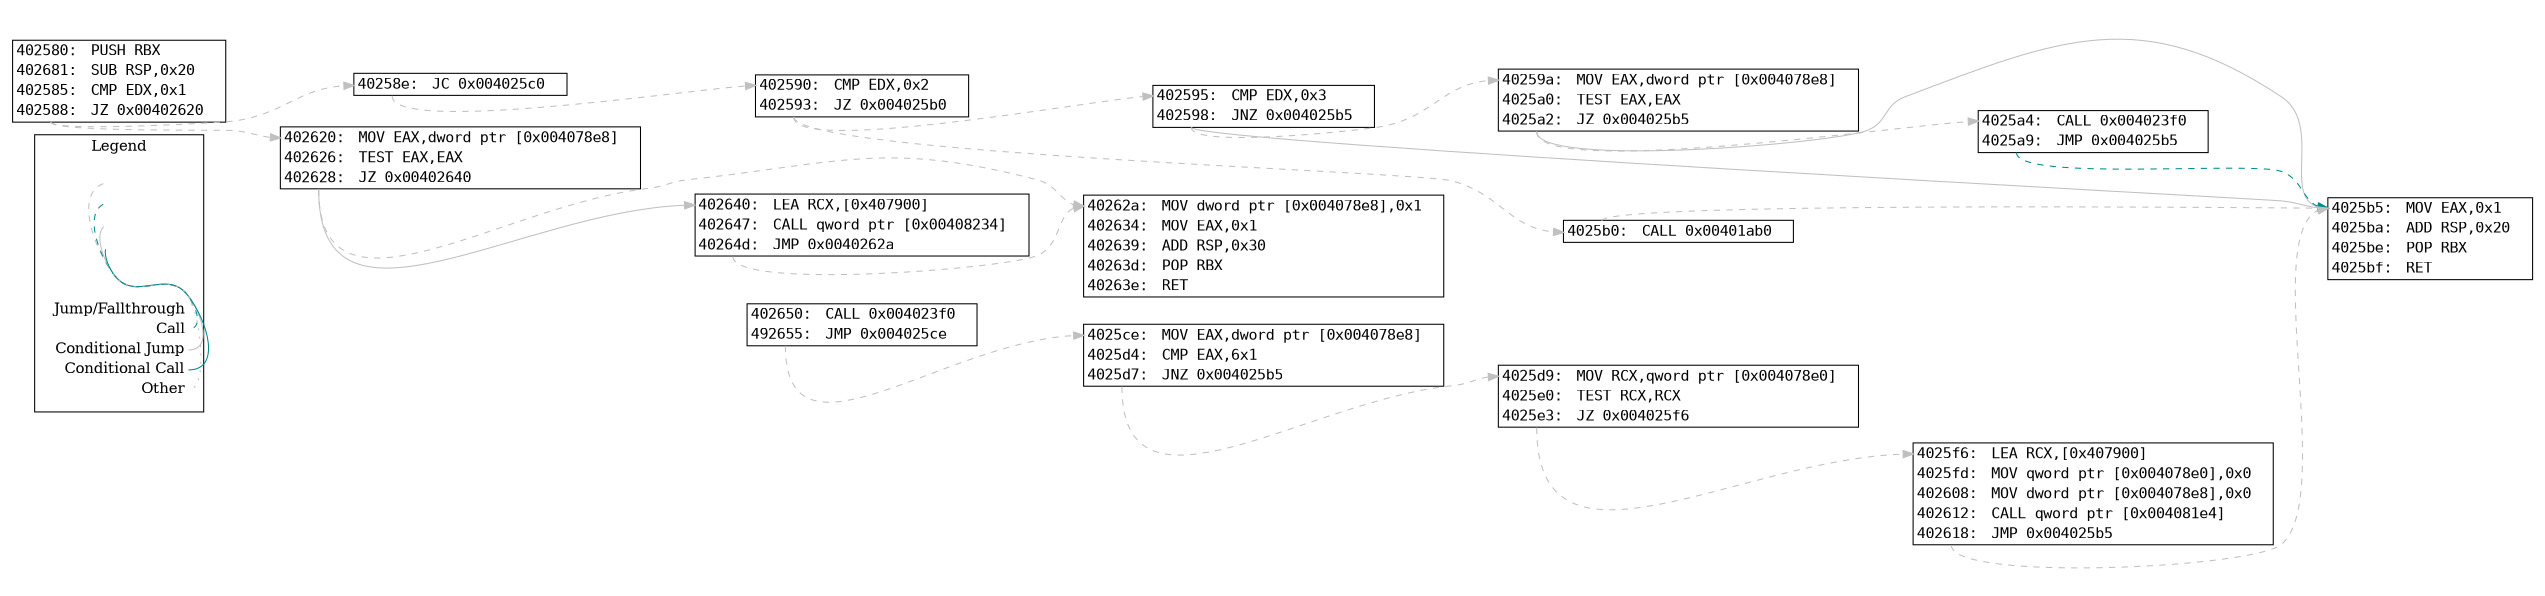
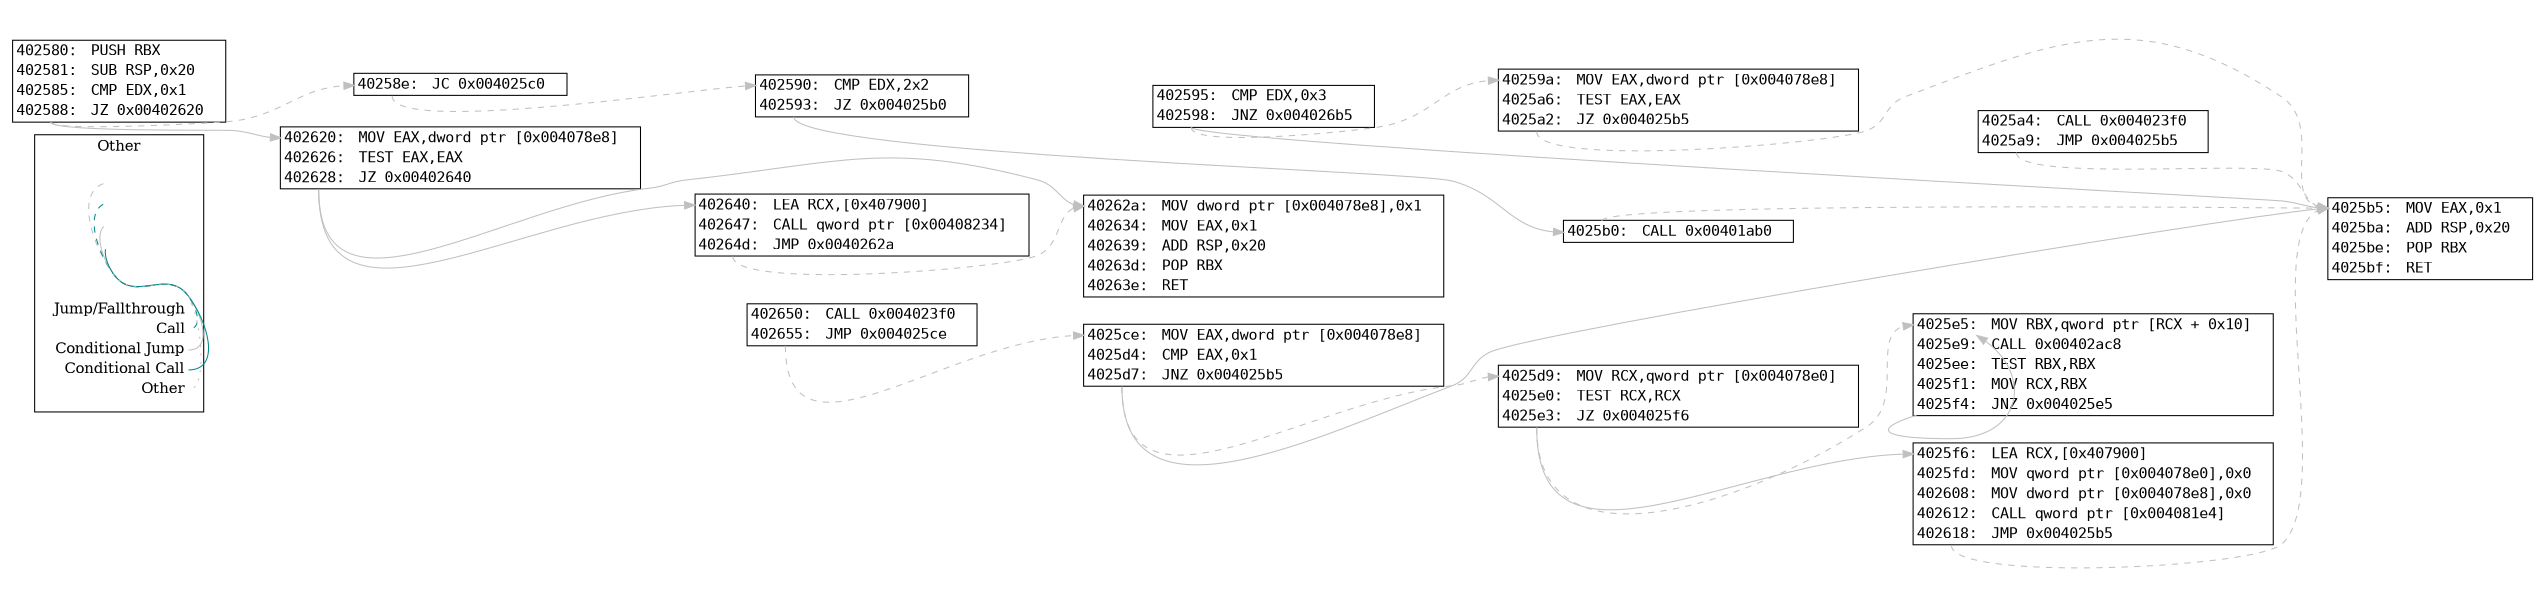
node "402580:": text "402681:" -> "402581:"
edge "40259a:" -> "4025b5:": style solid -> dashed
node "402590:": text "CMP EDX,0x2" -> "CMP EDX,2x2"
node "40259a:": text "4025a0:" -> "4025a6:"
node "402595:": text "JNZ 0x004025b5" -> "JNZ 0x004026b5"
edge "402590:" -> "402595:": removed
edge "402580:" -> "402620:": style dashed -> solid
edge "40259a:" -> "4025a4:": removed
cluster "Legend": label "Legend" -> "Other"
edge "402590:" -> "4025b0:": style dashed -> solid
edge "4025a4:" -> "4025b5:": color cyan4 -> gray
edge "402620:" -> "40262a:": style dashed -> solid
node "40262a:": text "ADD RSP,0x30" -> "ADD RSP,0x20"
edge "4025ce:" -> "4025b5:": added
node "402650:": text "492655:" -> "402655:"
node "4025ce:": text "CMP EAX,6x1" -> "CMP EAX,0x1"
node "4025e5:": added
edge "4025d9:" -> "4025f6:": style dashed -> solid
